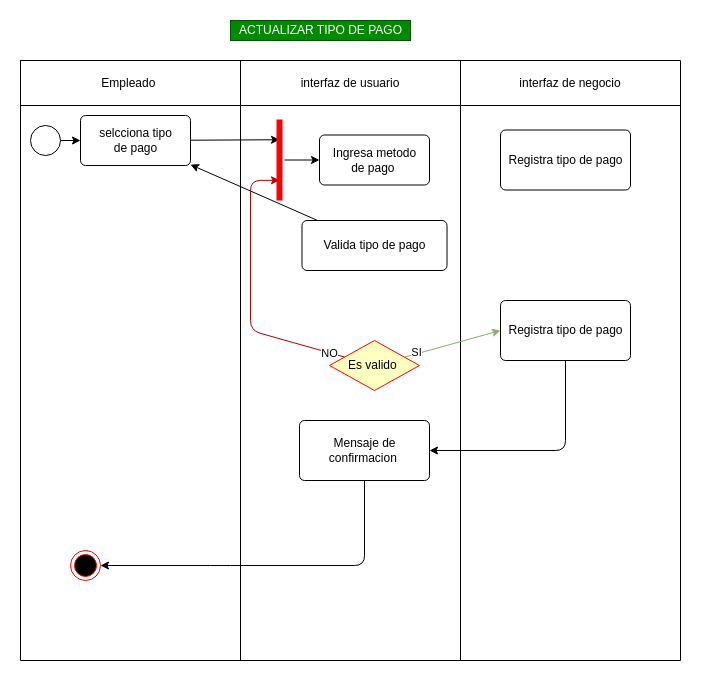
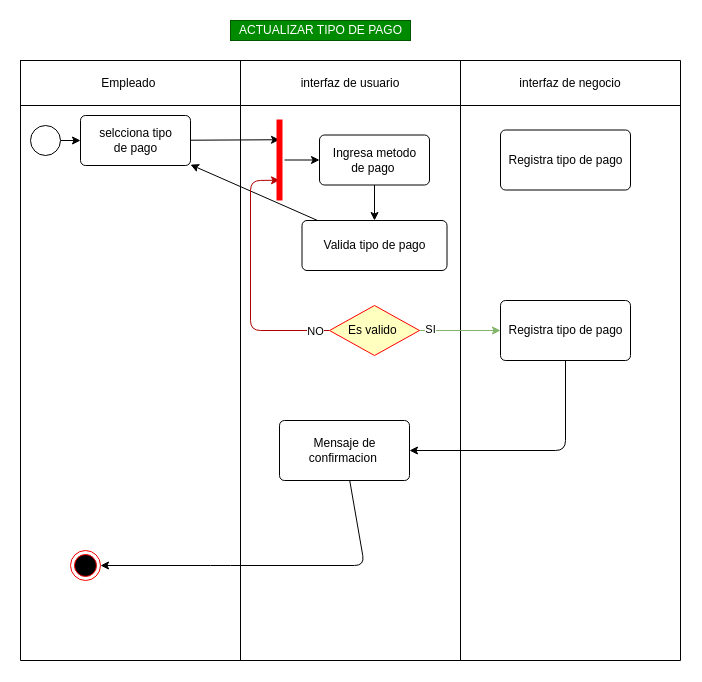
edge "Ingresa metodo de pago" -> "Valida tipo de pago": added
node "Es valido": moved (375, 366) -> (375, 331)
node "Mensaje de confirmacion": moved (365, 451) -> (345, 451)
